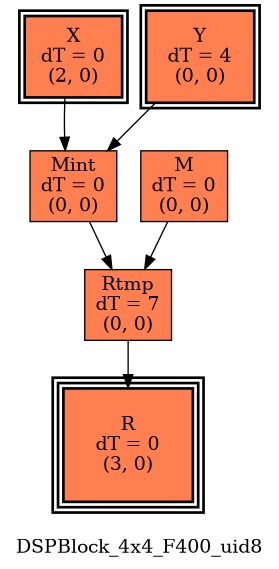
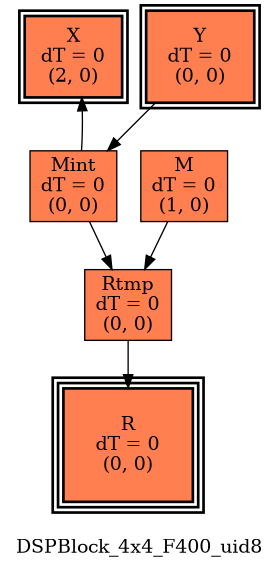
node "Y dT = 4 (0, 0)": label "Y dT = 4 (0, 0)" -> "Y dT = 0 (0, 0)"
edge "X dT = 0 (2, 0)" -> "Mint dT = 0 (0, 0)": reversed
node "M dT = 0 (0, 0)": label "M dT = 0 (0, 0)" -> "M dT = 0 (1, 0)"
node "Rtmp dT = 7 (0, 0)": label "Rtmp dT = 7 (0, 0)" -> "Rtmp dT = 0 (0, 0)"
node "R dT = 0 (3, 0)": label "R dT = 0 (3, 0)" -> "R dT = 0 (0, 0)"
